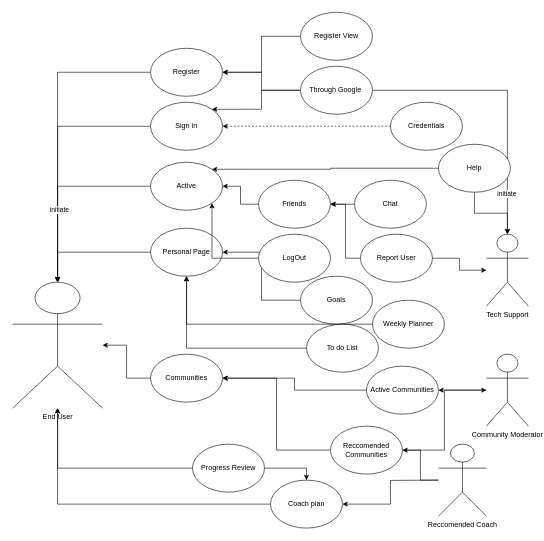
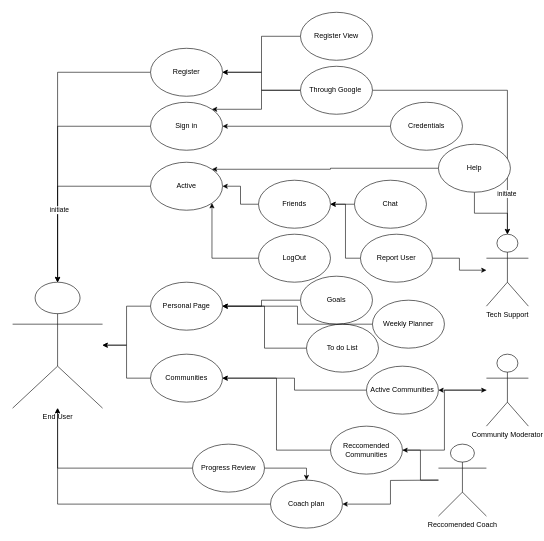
edge "Credentials" -> "Sign in": style dashed -> solid
node "Personal Page": moved (186, 252) -> (186, 306)
